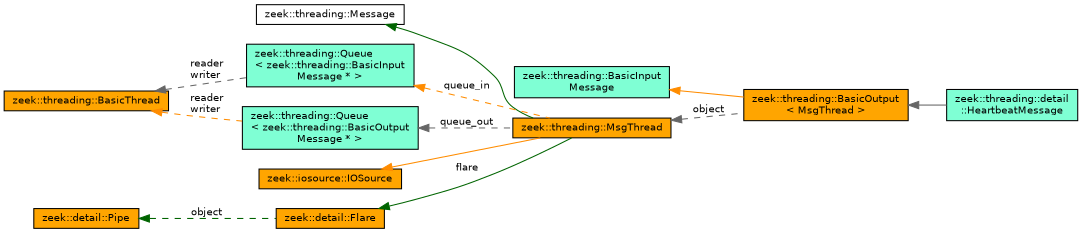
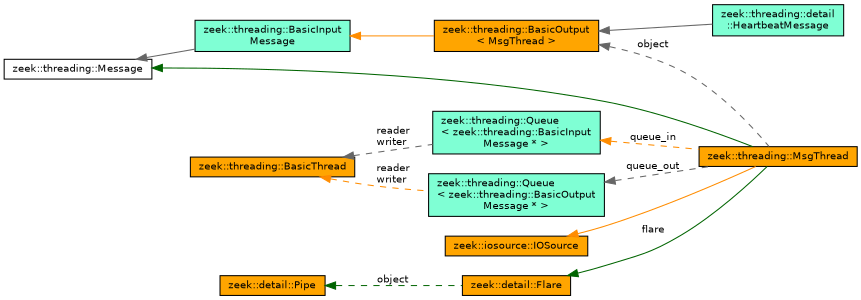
edge "zeek::threading::BasicInput Message" -> "zeek::threading::Message": added
edge "zeek::threading::BasicOutput < MsgThread >" -> "zeek::threading::MsgThread": reversed
